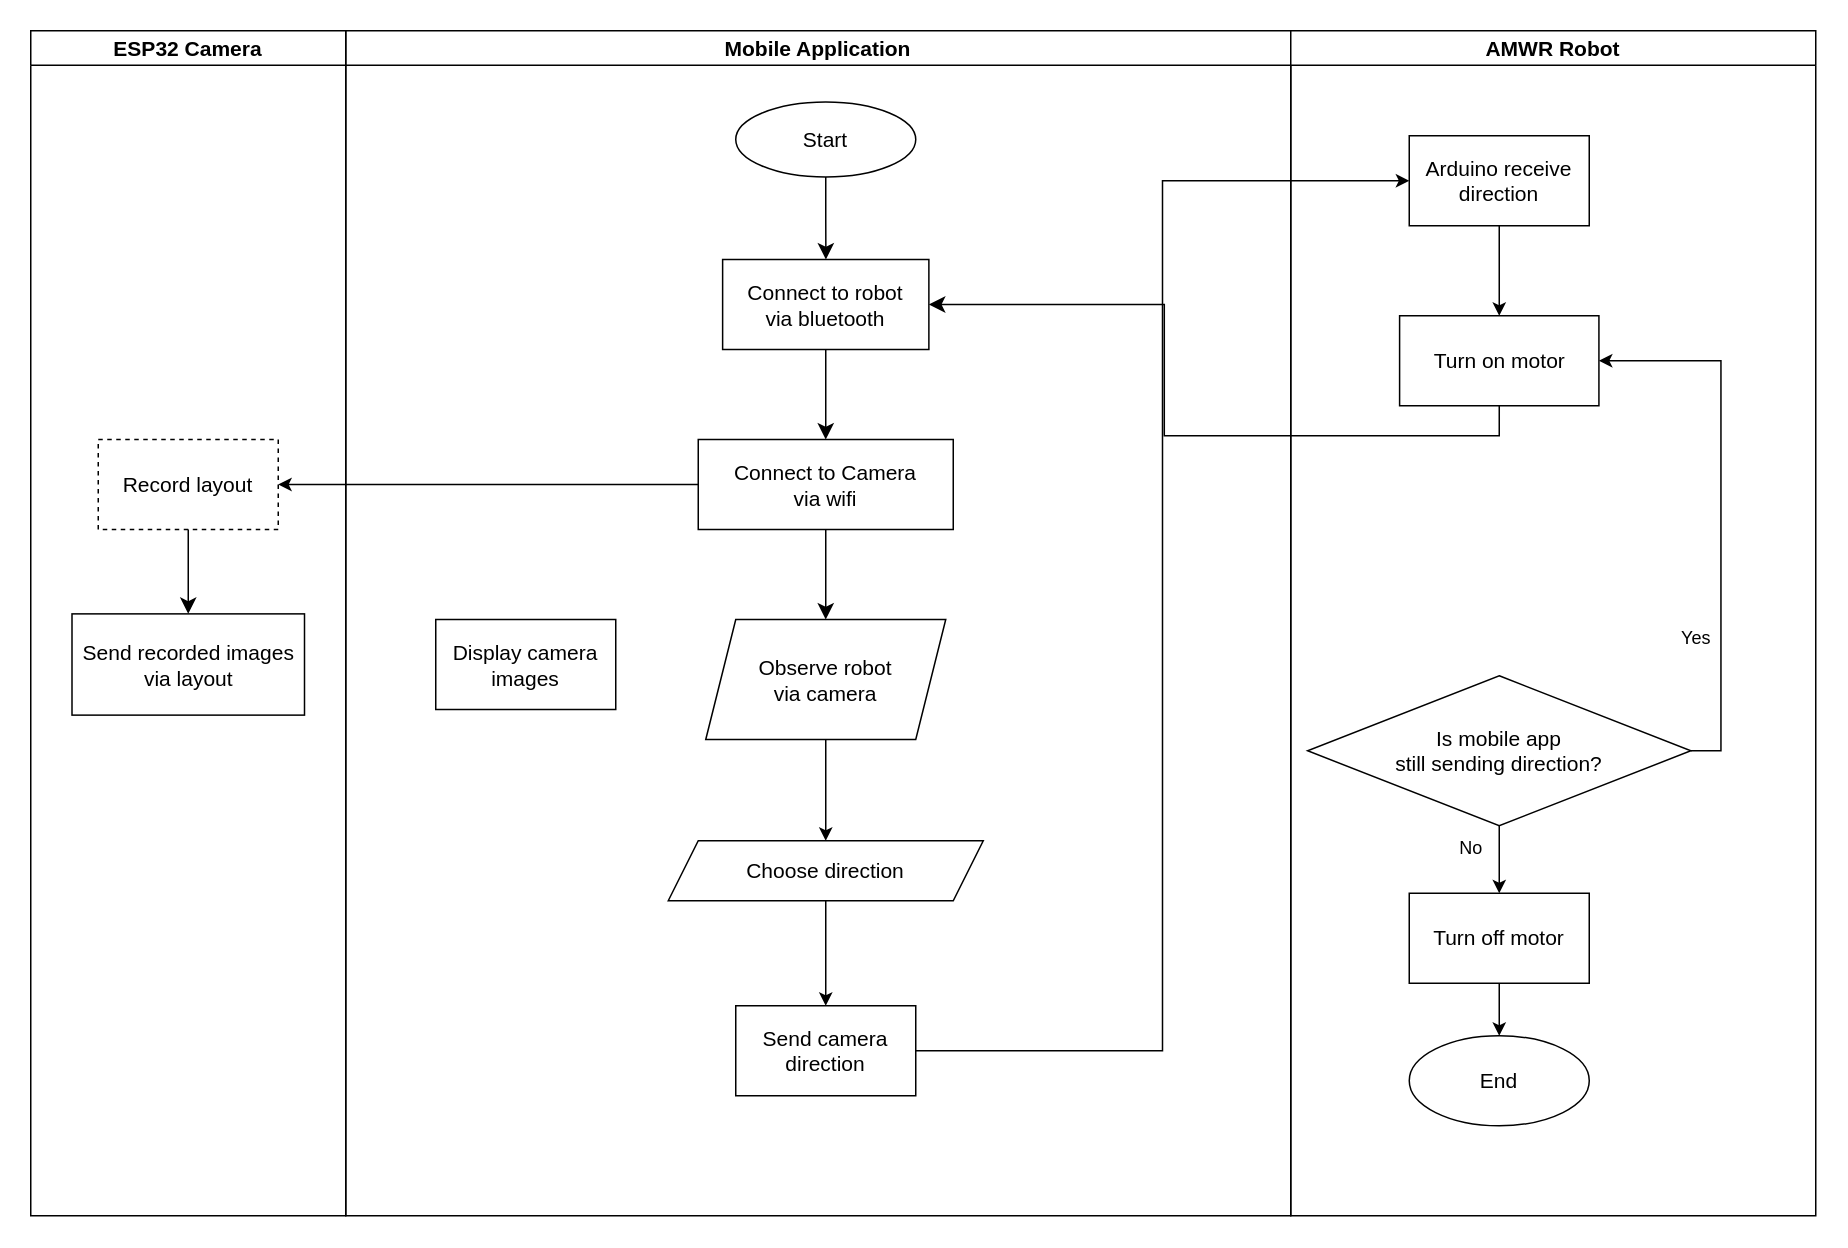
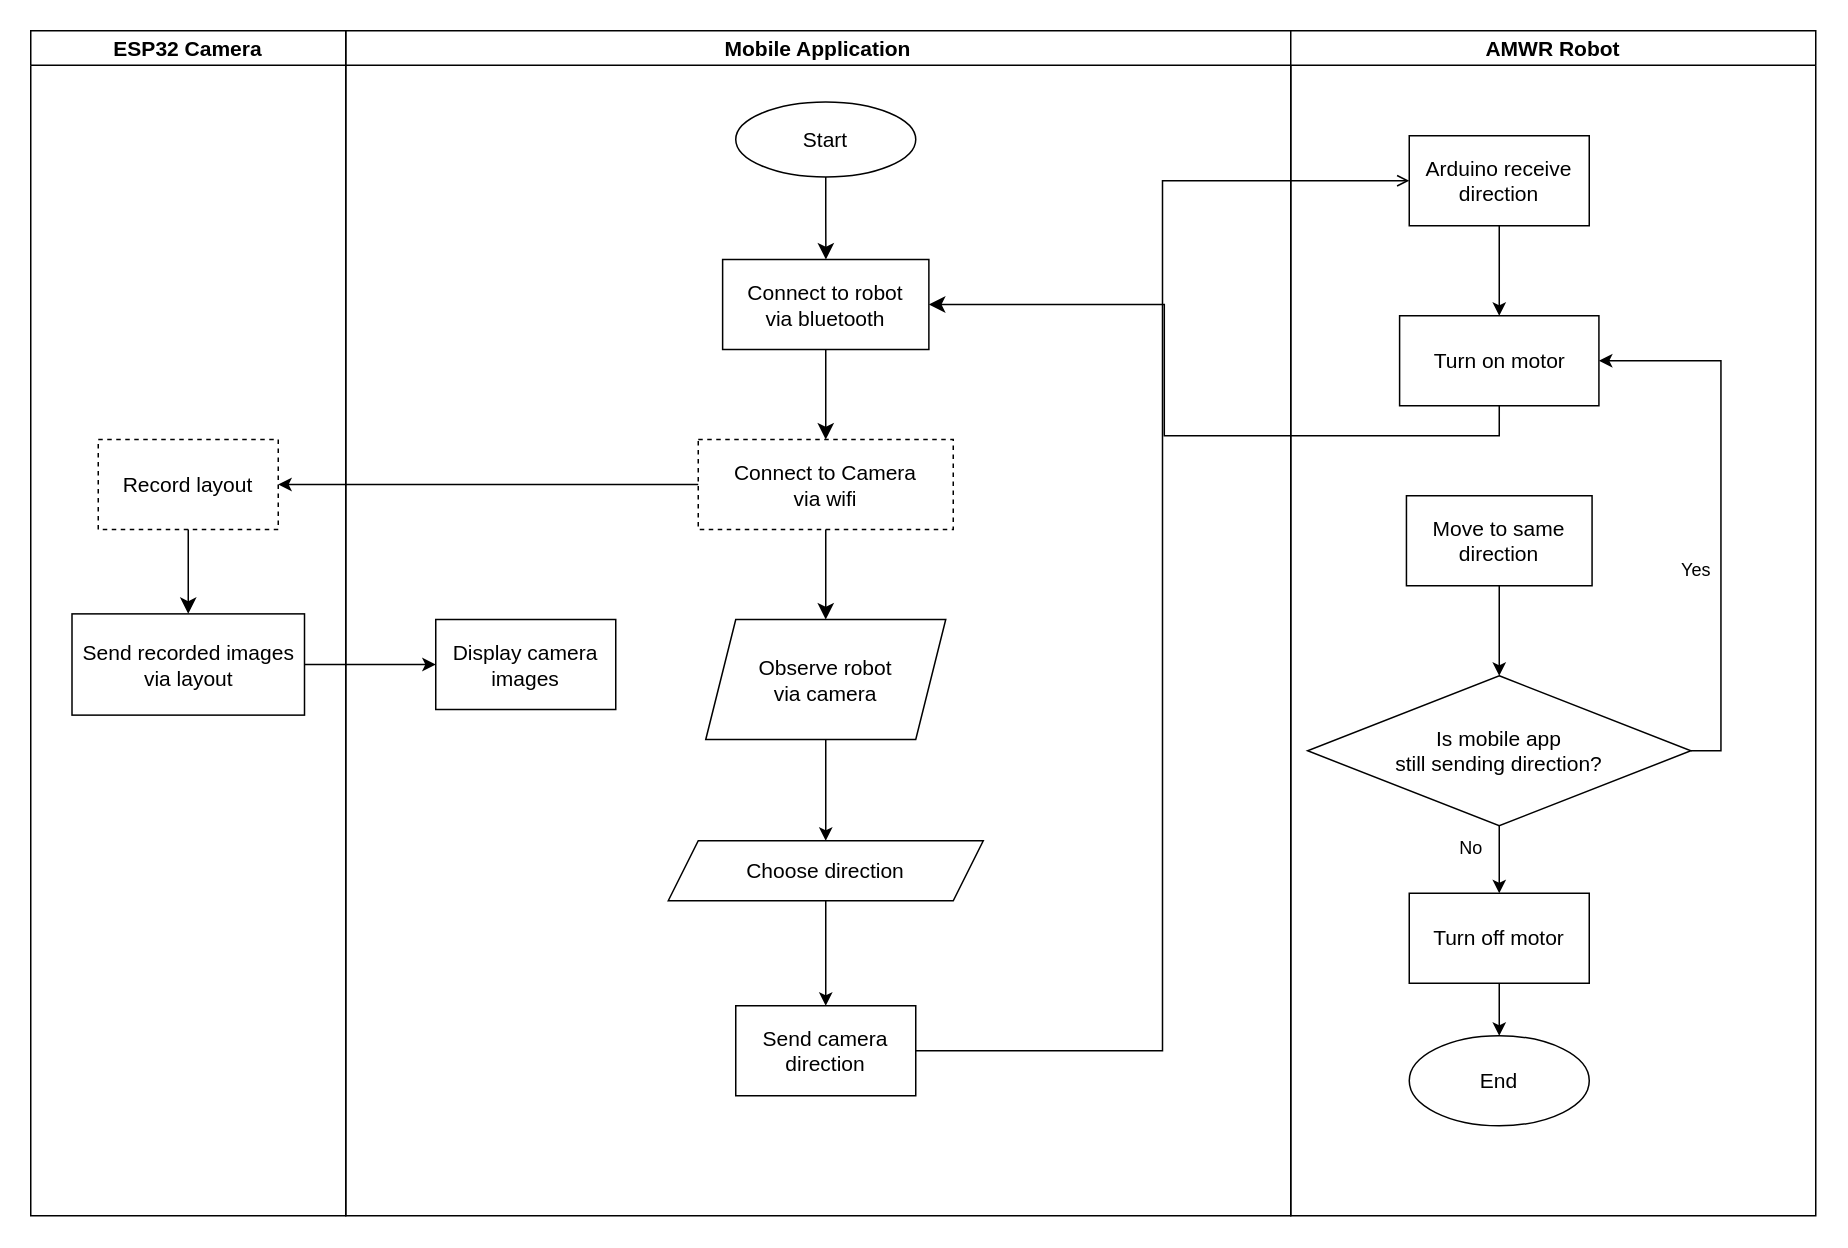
edge "Send camera direction" -> "Arduino receive direction": arrowhead classic -> open
node "Connect to Camera via wifi": style solid -> dashed
node "Move to same direction": added
edge "Move to same direction" -> "Is mobile app still sending direction?": added
node "Yes": moved (1696, 638) -> (1696, 571)
edge "Send recorded images via layout" -> "Display camera images": added
